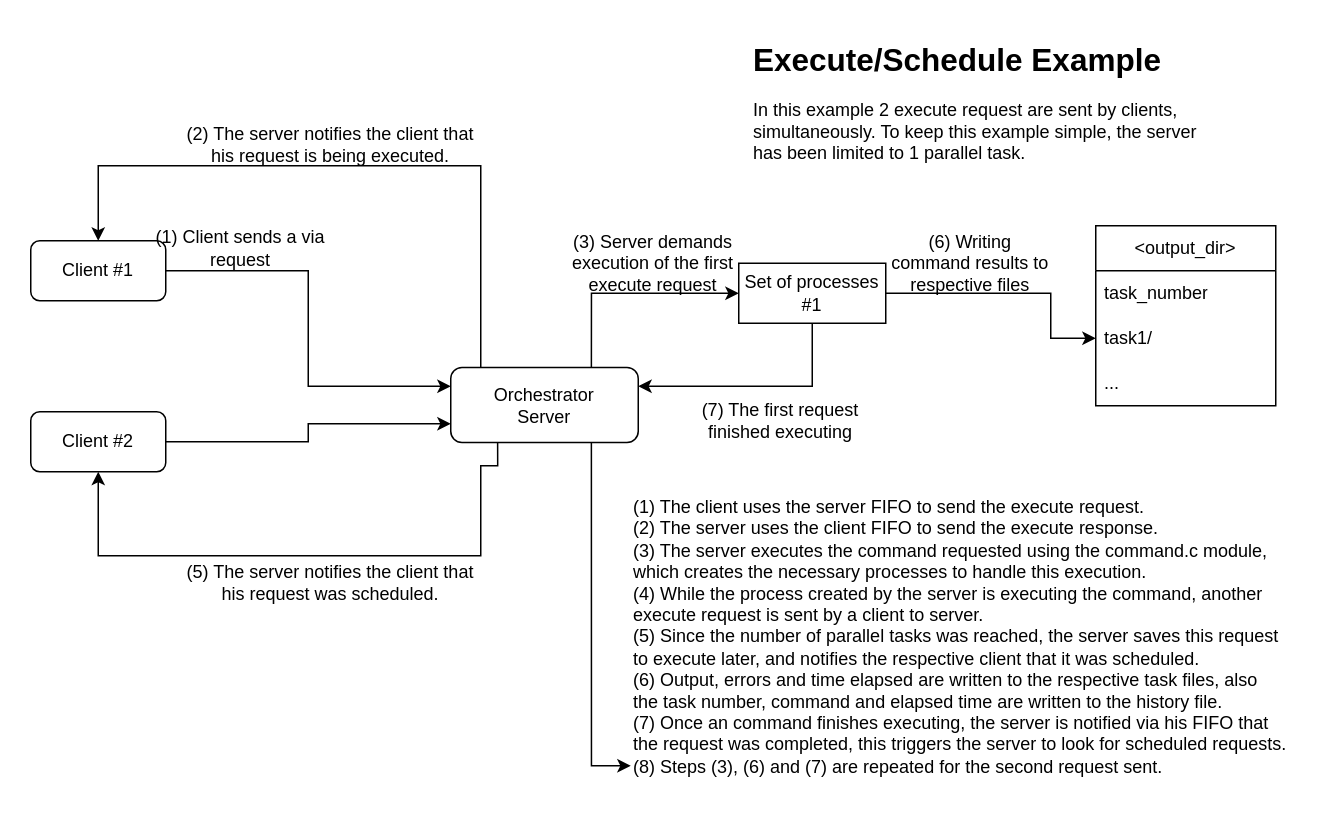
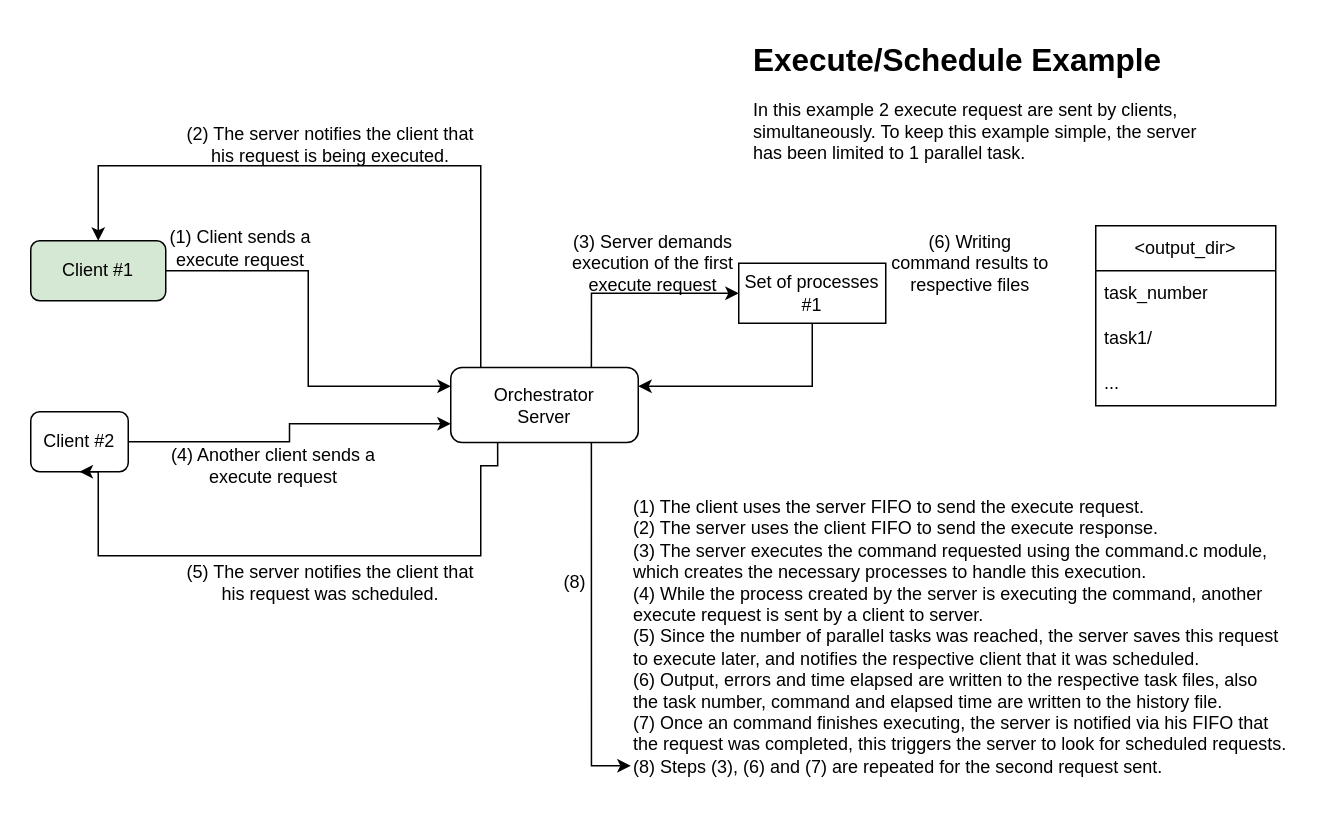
node "(1) Client sends a via request": label "(1) Client sends a via request" -> "(1) Client sends a execute request"
node "Client #1": fillcolor #ffffff -> #d5e8d4
edge "Set of processes #1" -> "task1/": removed
node "(7) The first request finished executing": removed
node "Client #2": size 135x60 -> 98x60
node "(4) Another client sends a execute request": added
node "(8)": added
